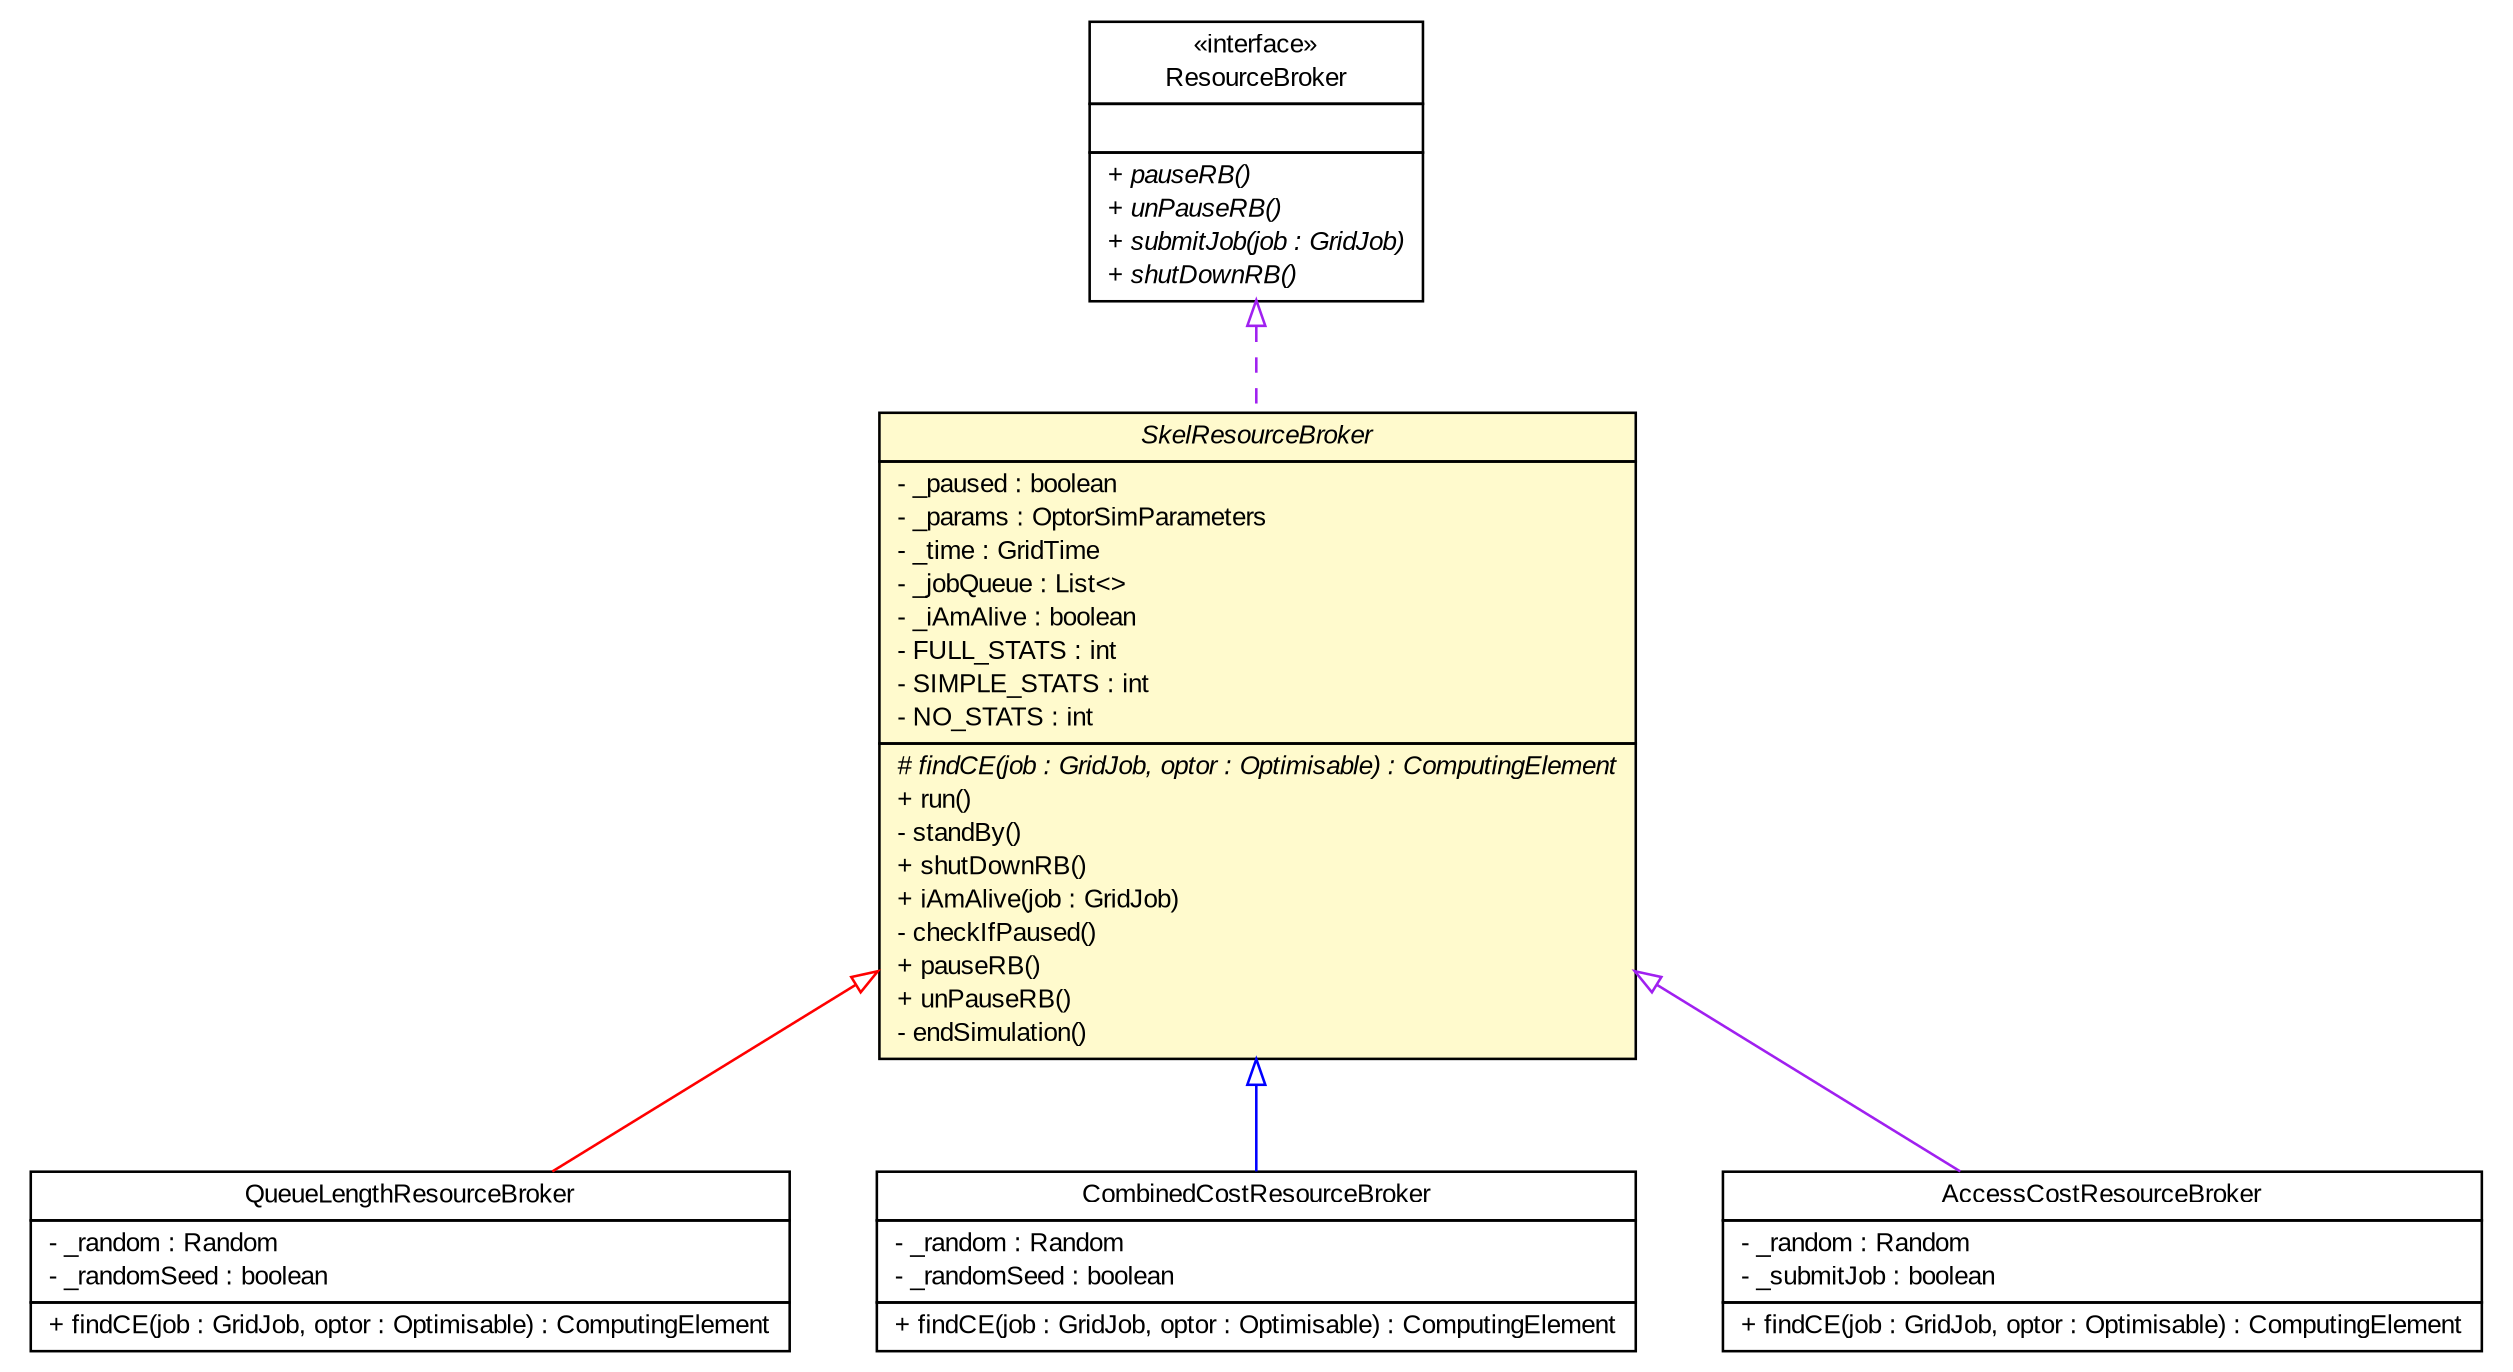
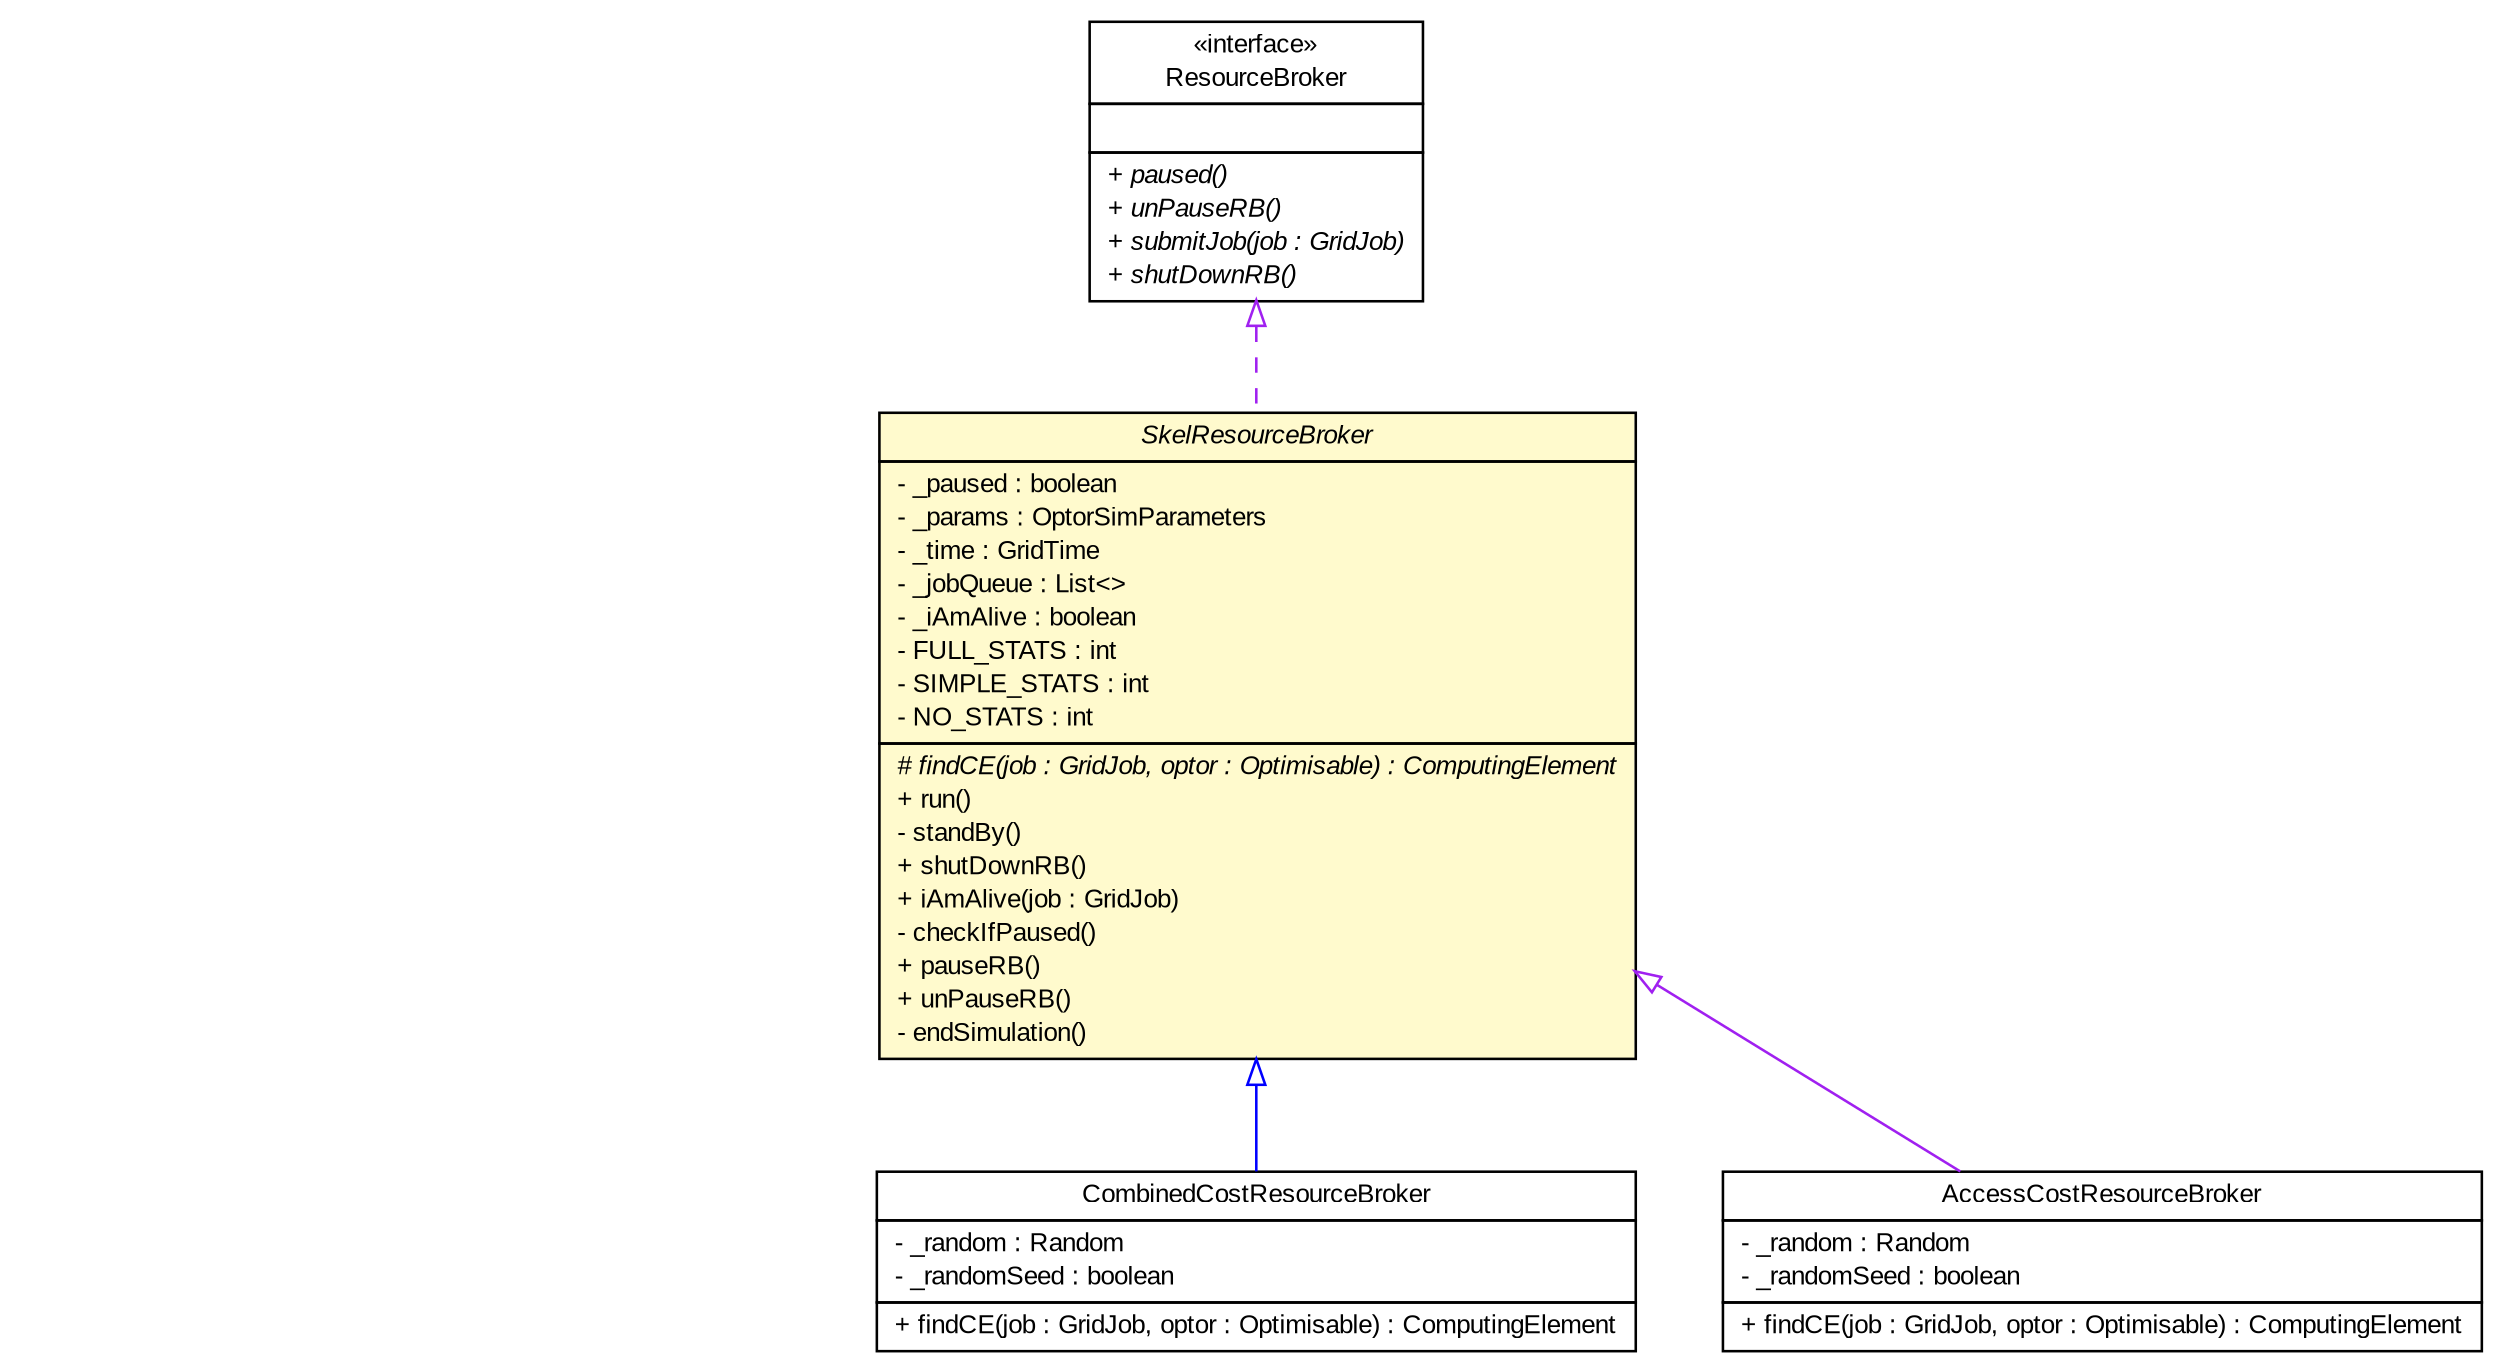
node "ResourceBroker": text "+ pauseRB()" -> "+ paused()"
node "QueueLengthResourceBroker": removed
node "AccessCostResourceBroker": text "- _submitJob : boolean" -> "- _randomSeed : boolean"
